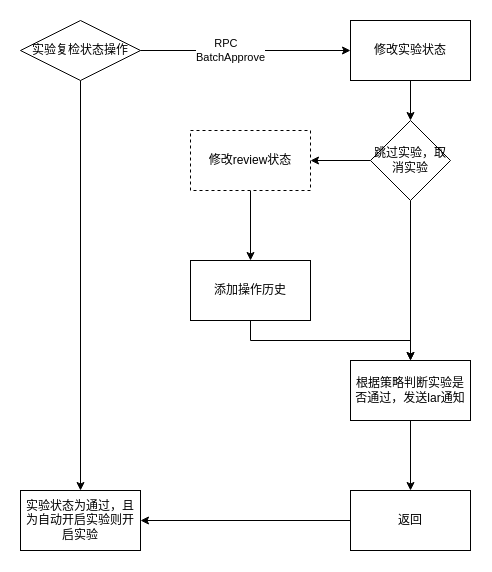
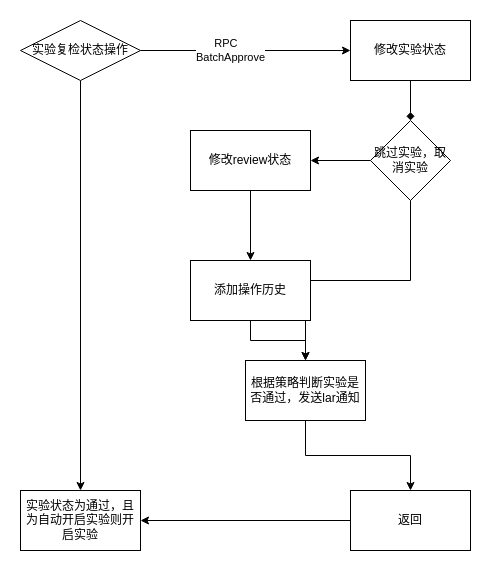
edge "修改实验状态" -> "跳过实验，取消实验": arrowhead classic -> diamond
node "修改review状态": style dashed -> solid
node "根据策略判断实验是否通过，发送lar通知": moved (411, 391) -> (306, 391)
